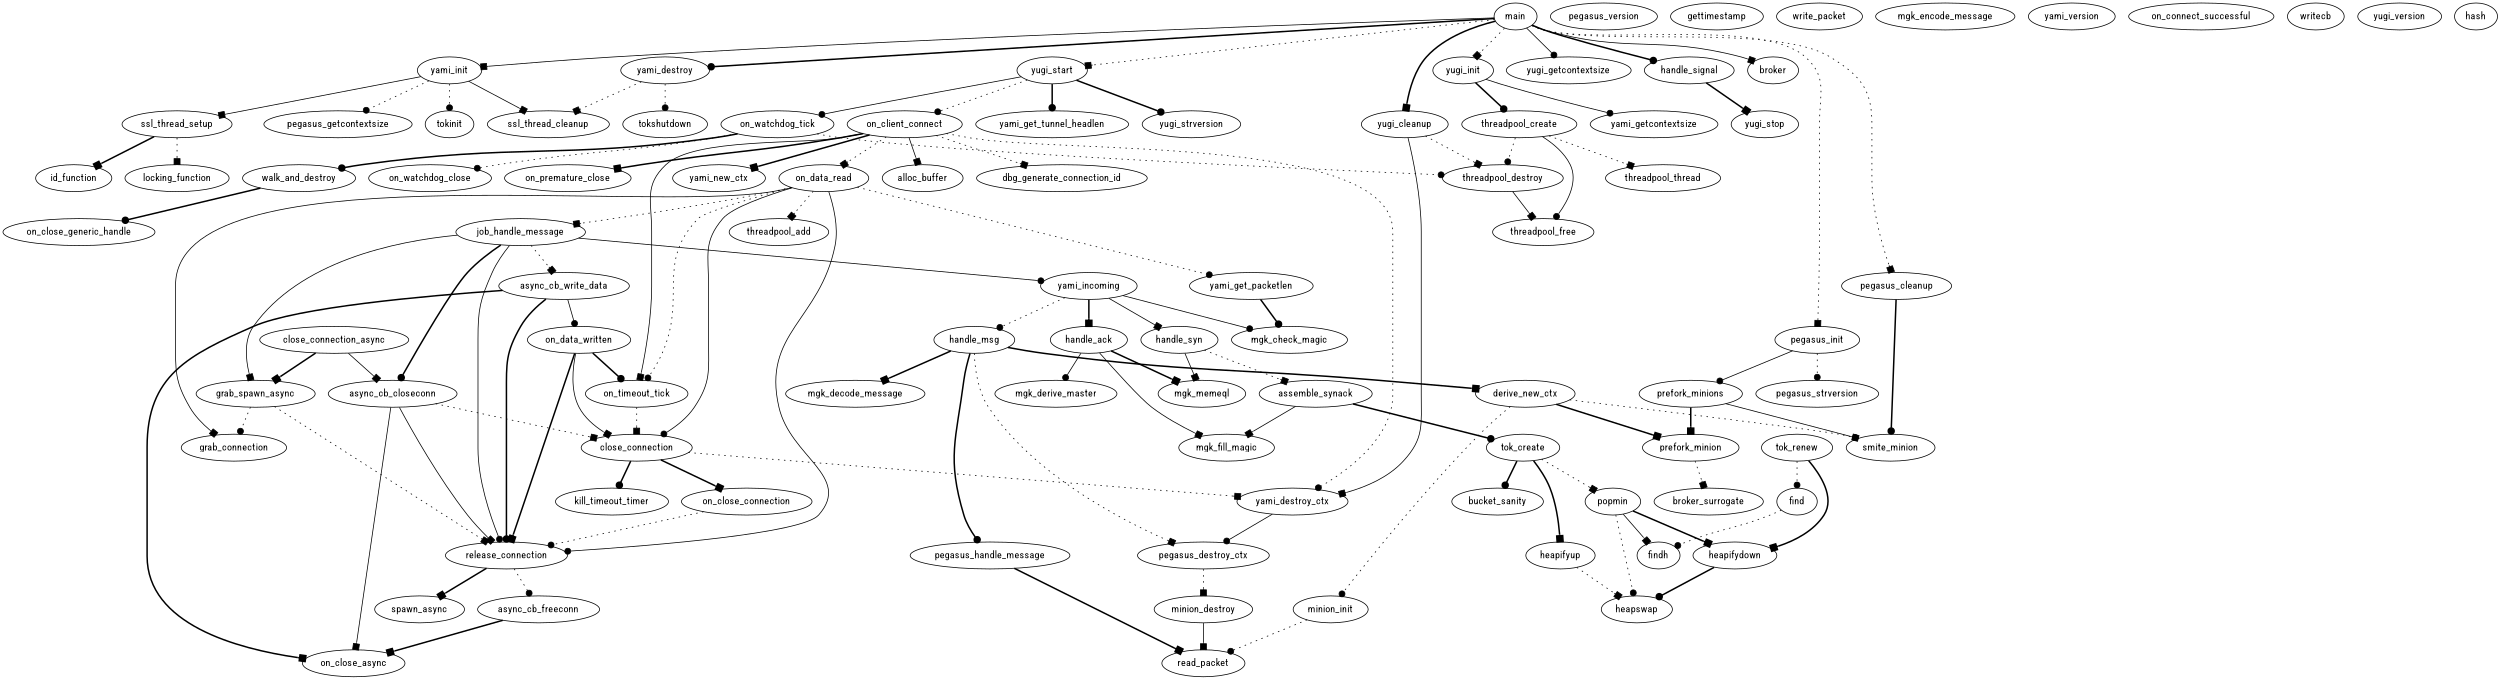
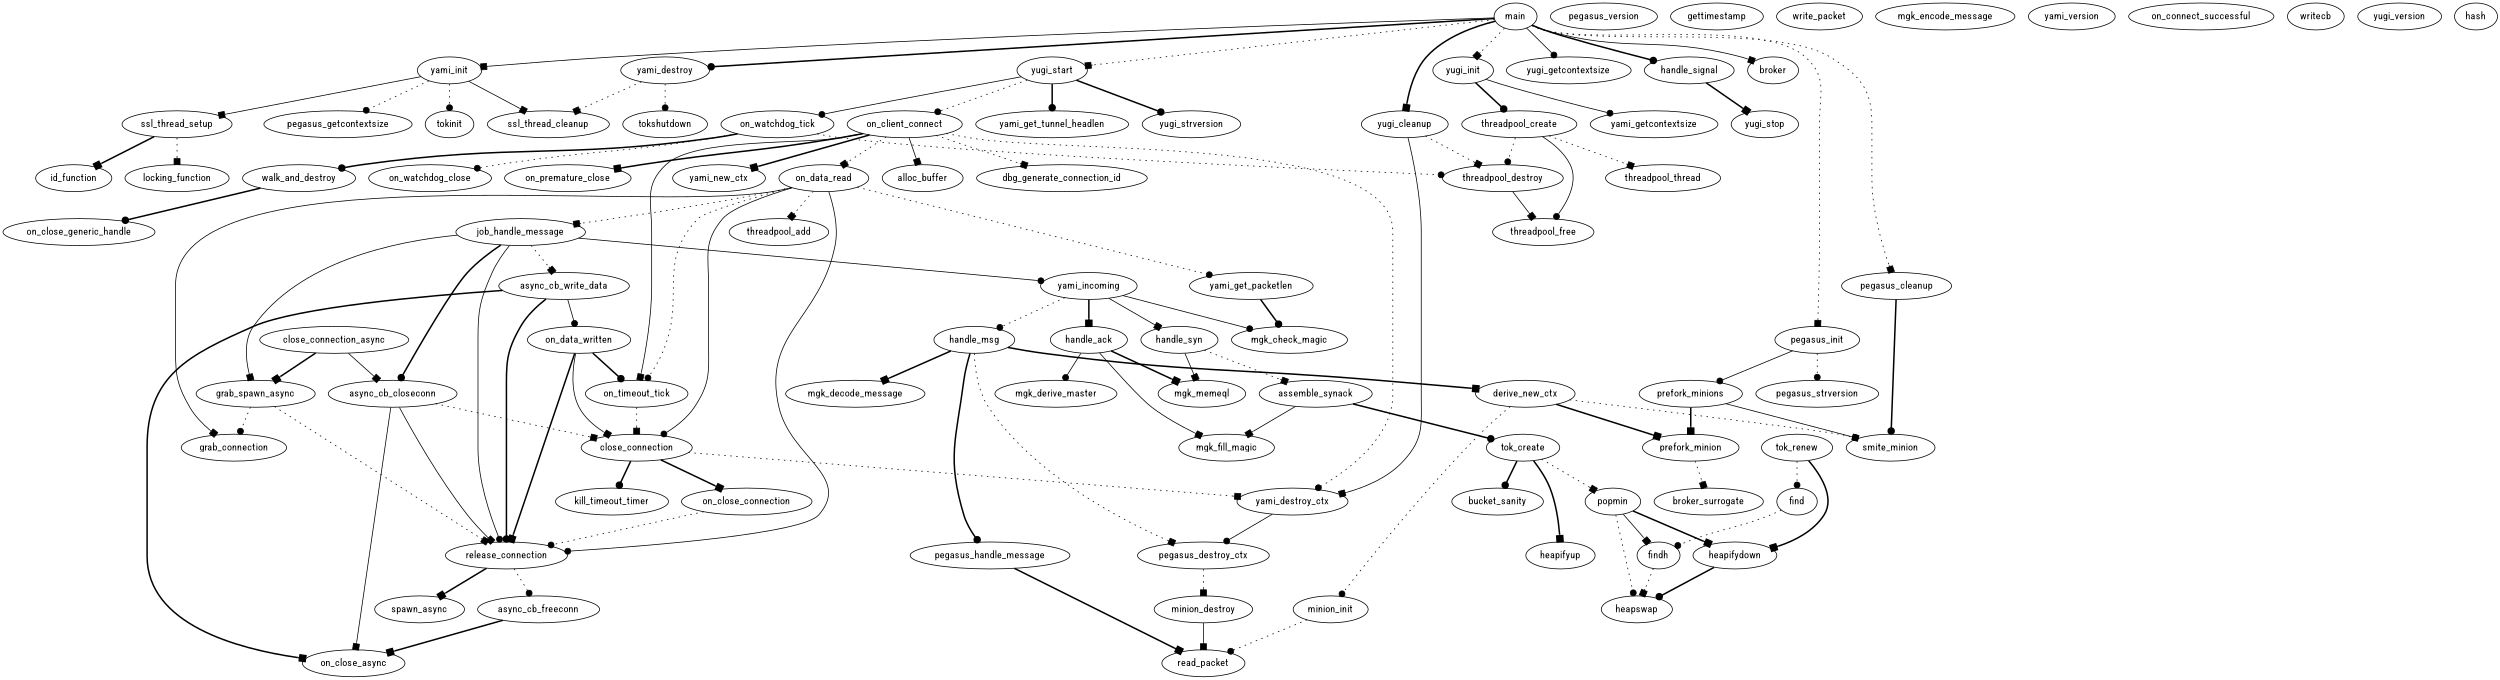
edge "heapifyup" -> "heapswap": now "findh" -> "heapswap"
